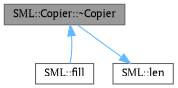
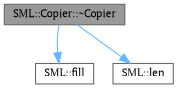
edge "SML::fill" -> "SML::Copier::~Copier": reversed
